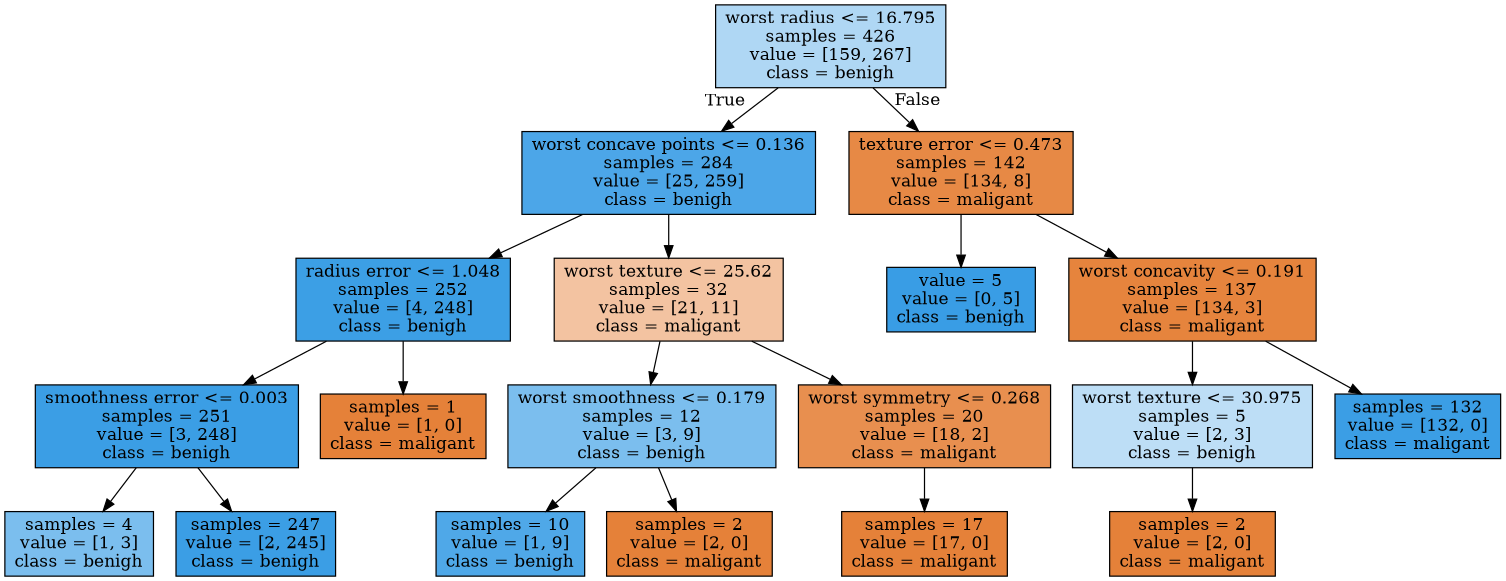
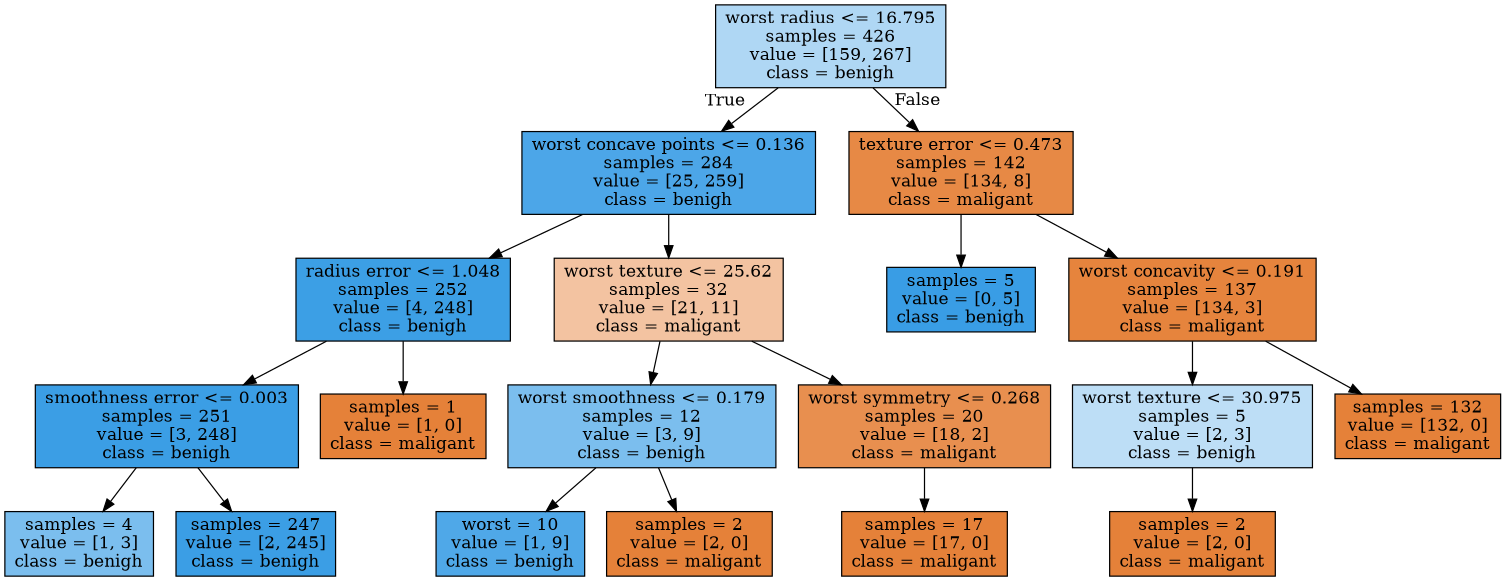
node "value = 5 value = [0, 5] class = benigh": label "value = 5 value = [0, 5] class = benigh" -> "samples = 5 value = [0, 5] class = benigh"
node "samples = 132 value = [132, 0] class = maligant": fillcolor #3b9ee5 -> #e58139
node "samples = 10 value = [1, 9] class = benigh": label "samples = 10 value = [1, 9] class = benigh" -> "worst = 10 value = [1, 9] class = benigh"
